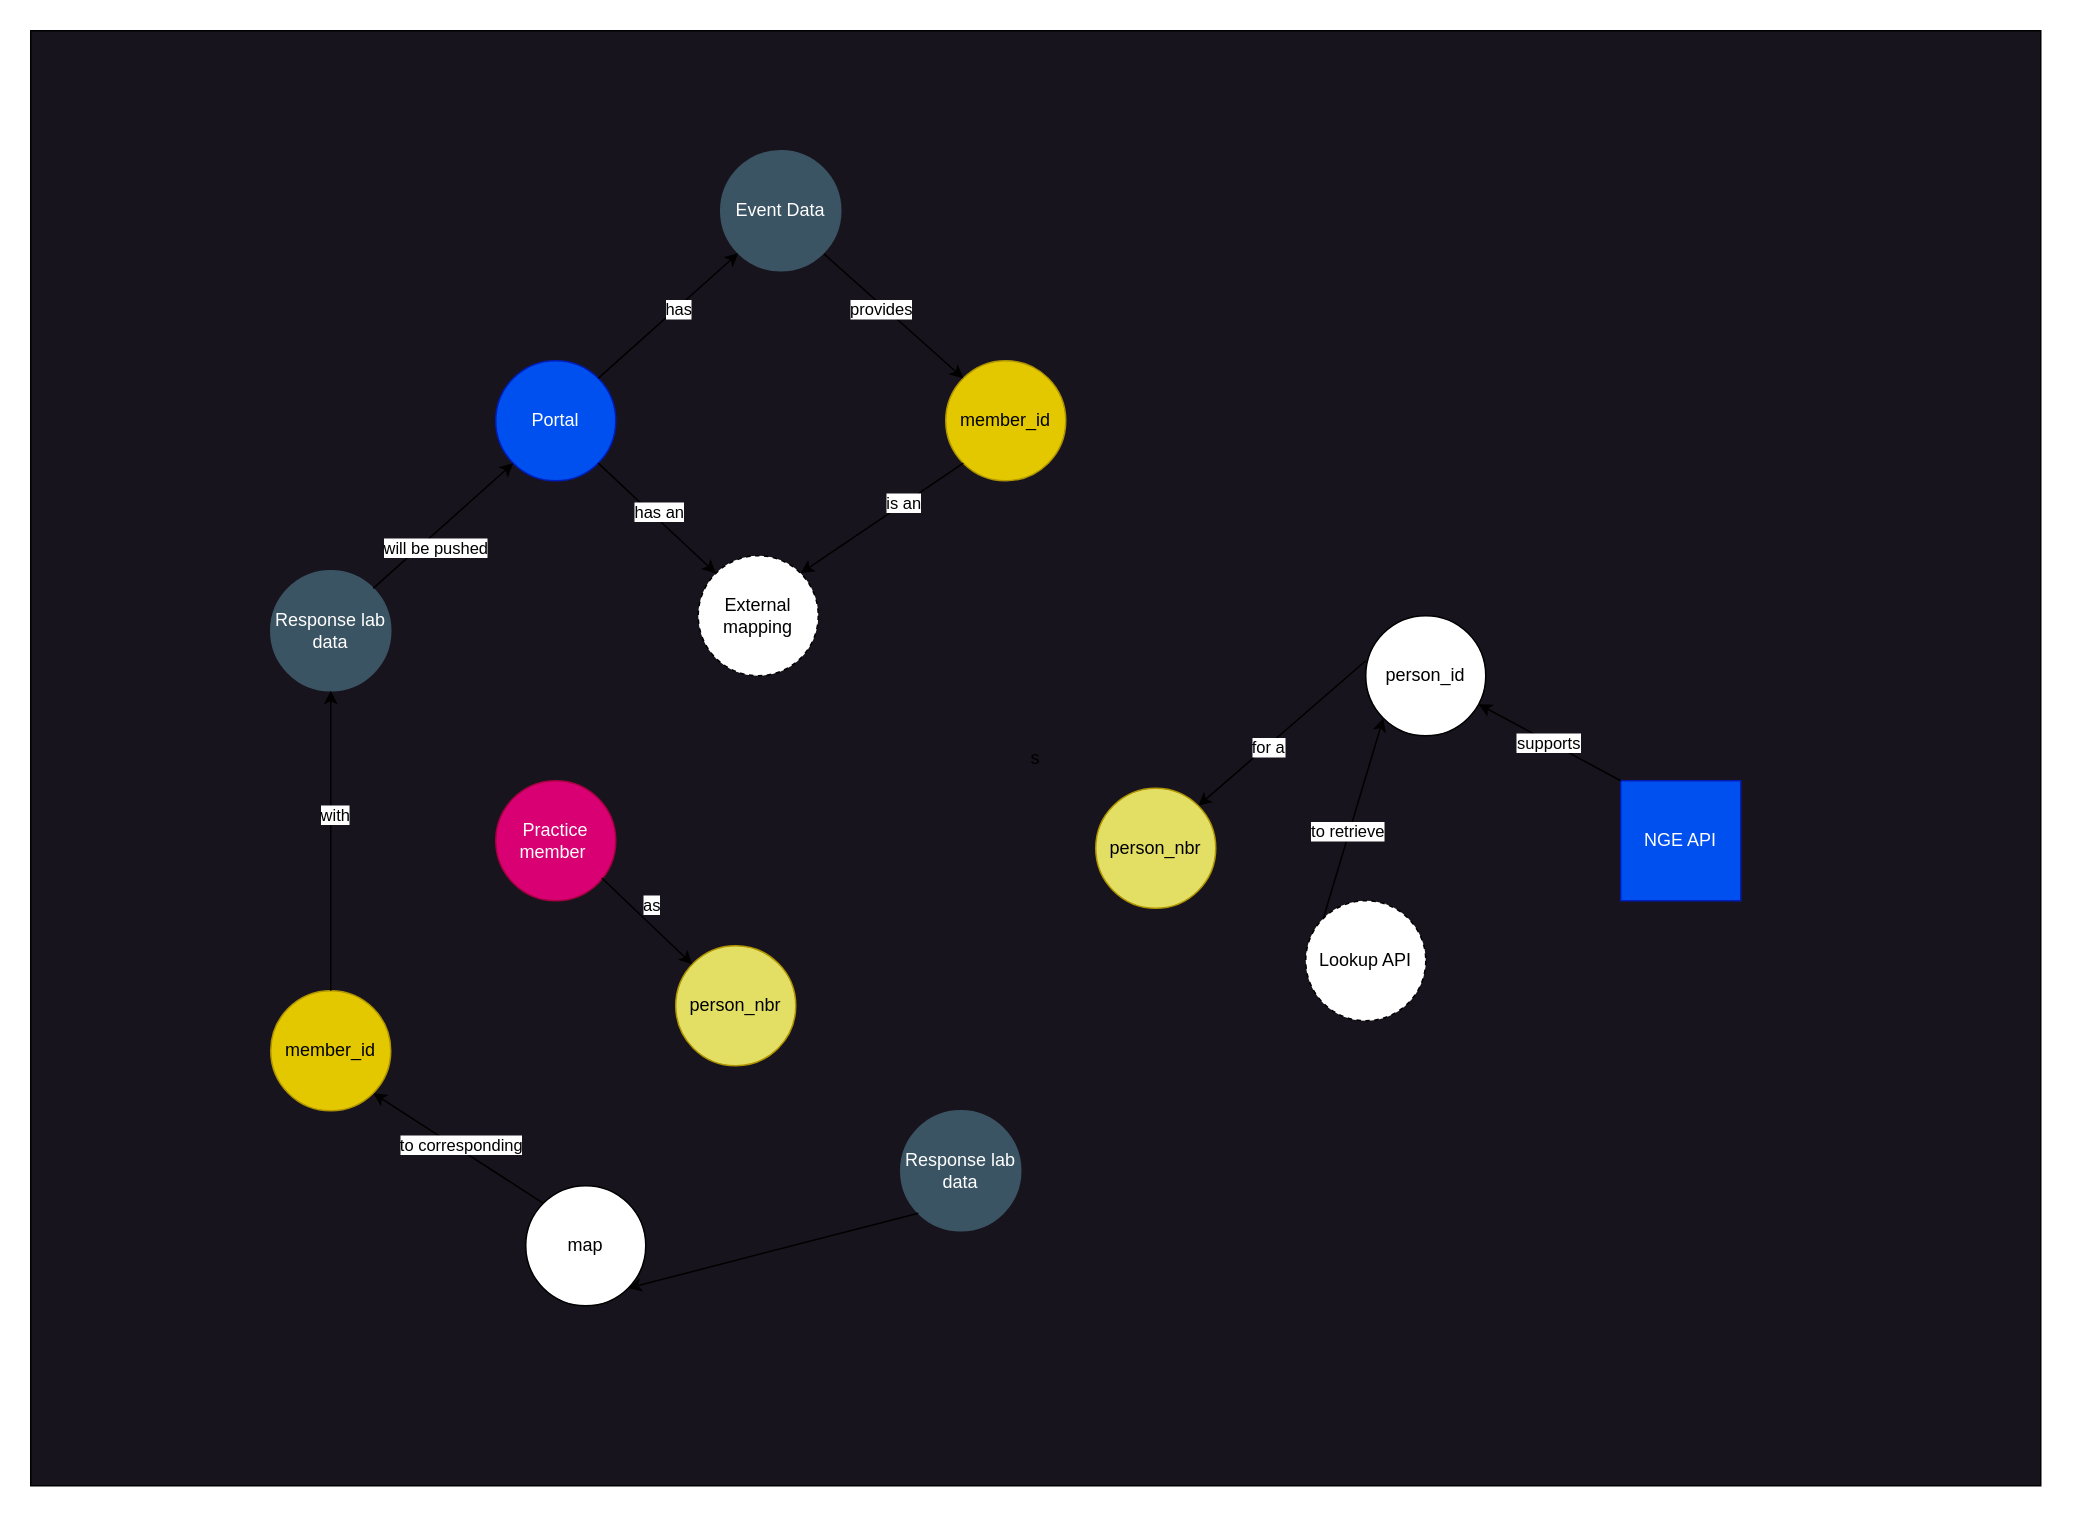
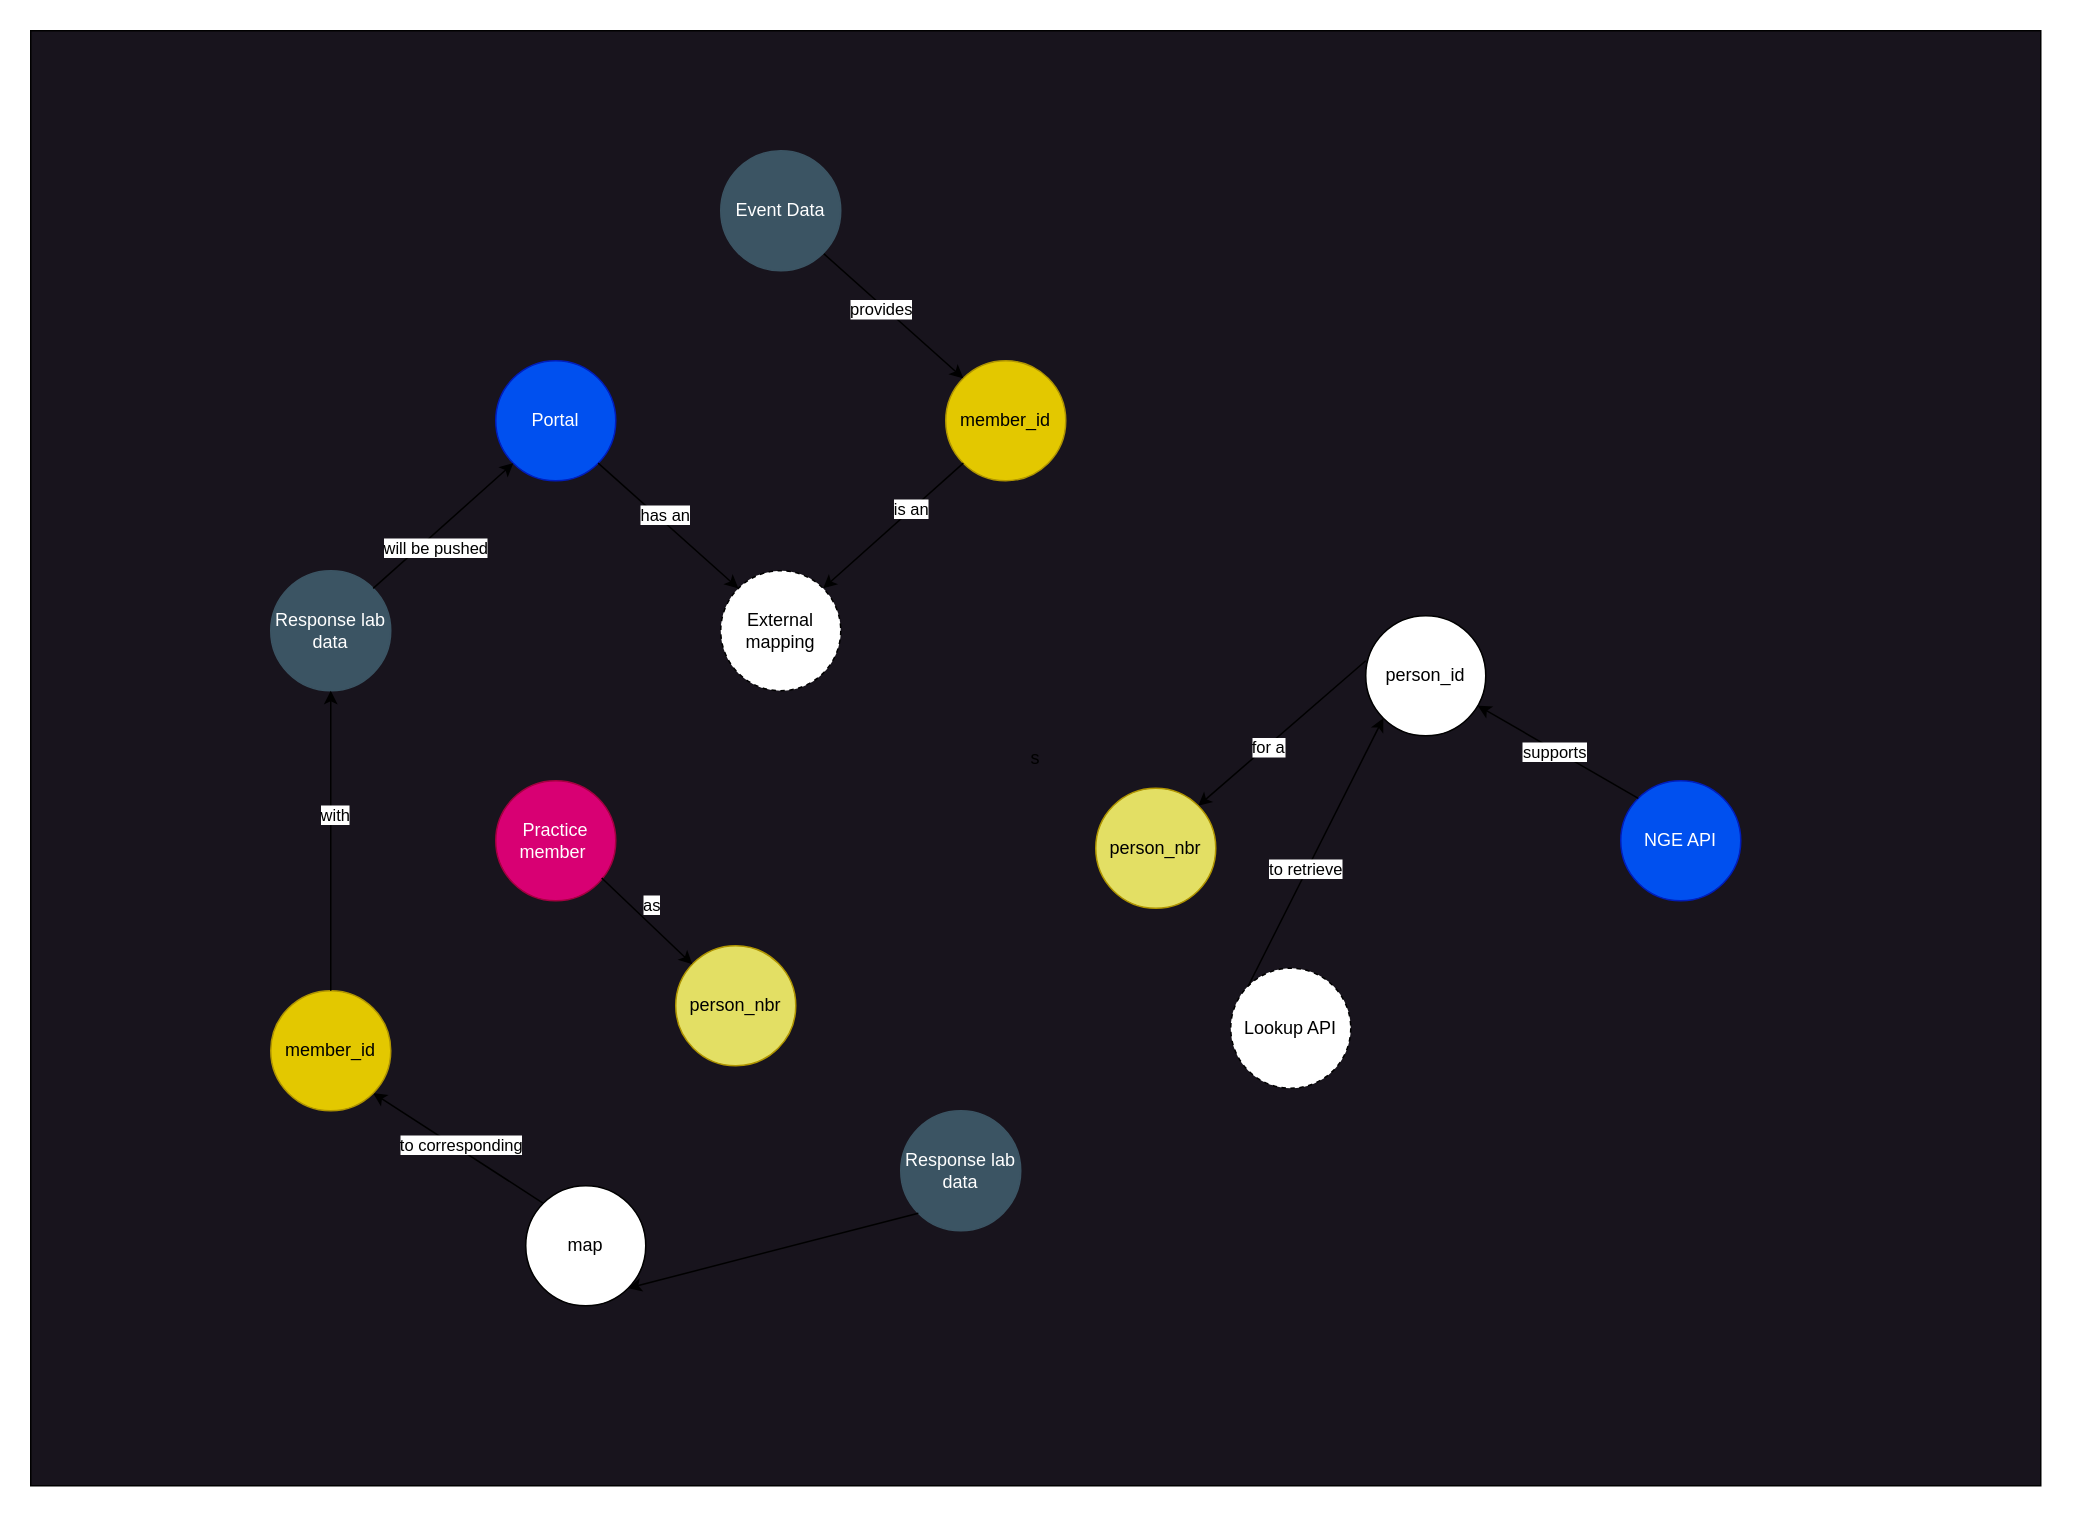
edge "Portal" -> "Event Data": removed, label "has"
node "External mapping": moved (758, 616) -> (781, 631)
node "NGE API": shape rectangle -> ellipse
node "Lookup API": moved (1366, 961) -> (1291, 1028)
